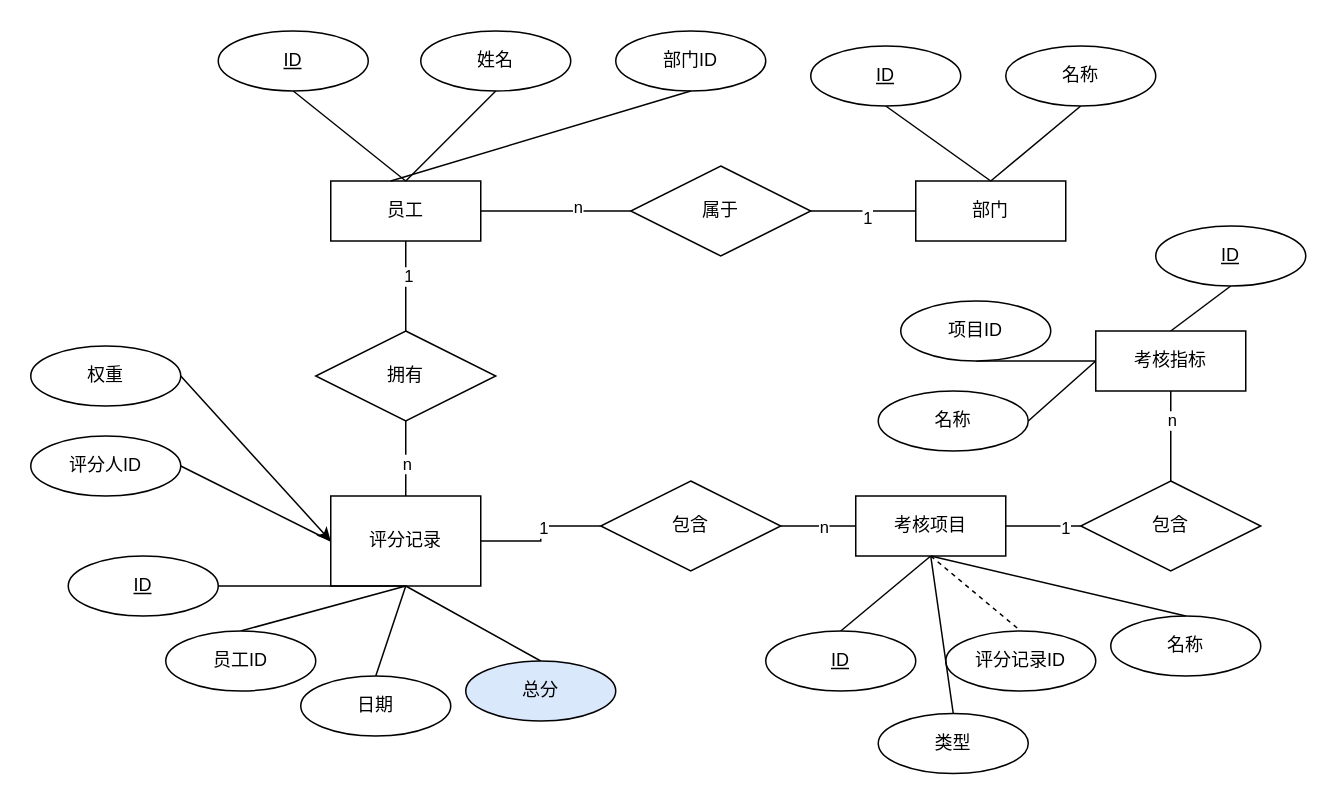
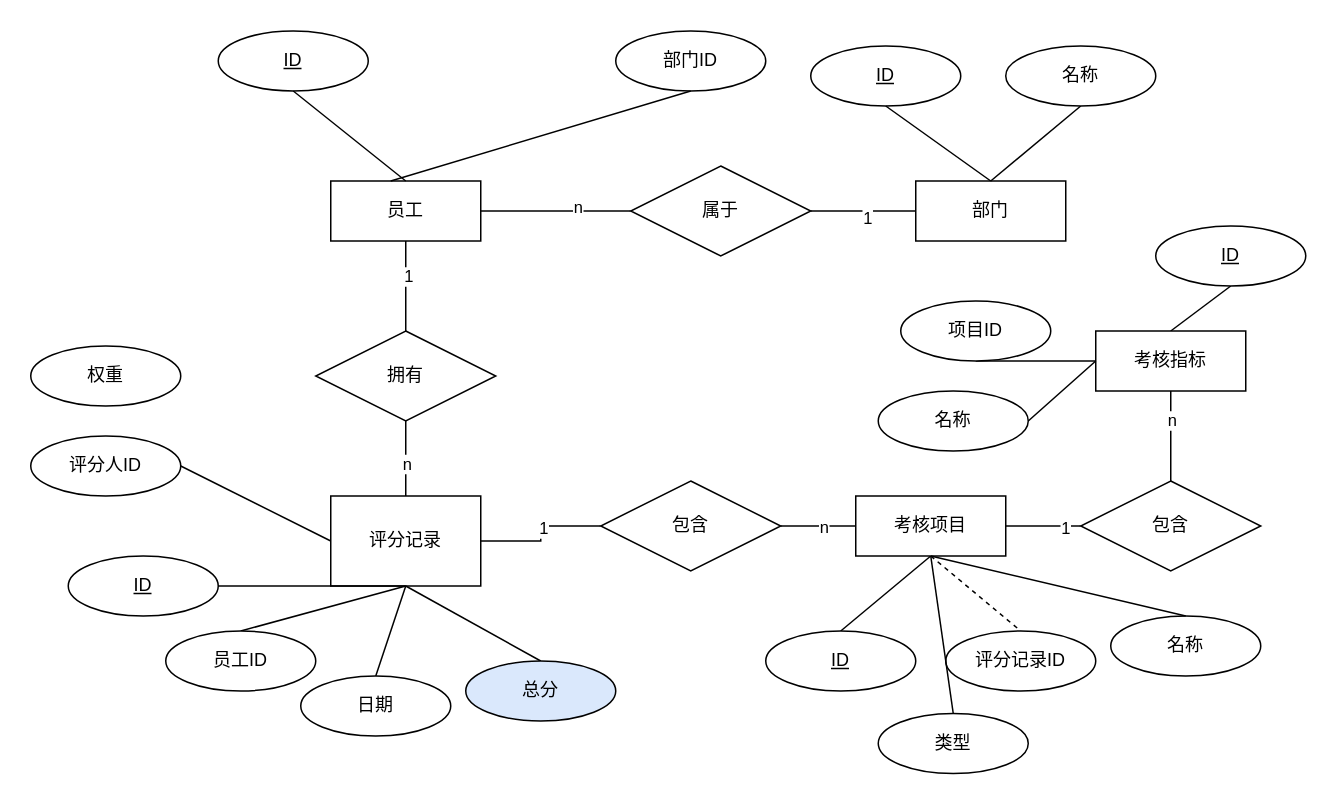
node "姓名": removed
edge "姓名" -- "员工": removed
edge "权重" -> "评分记录": removed
